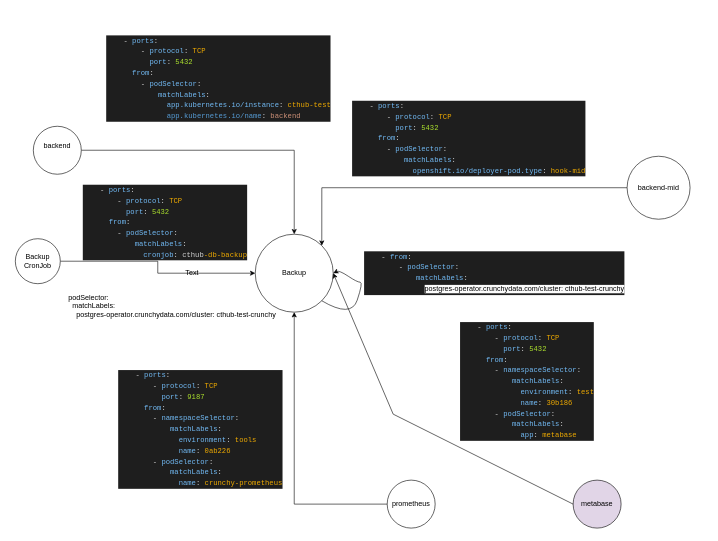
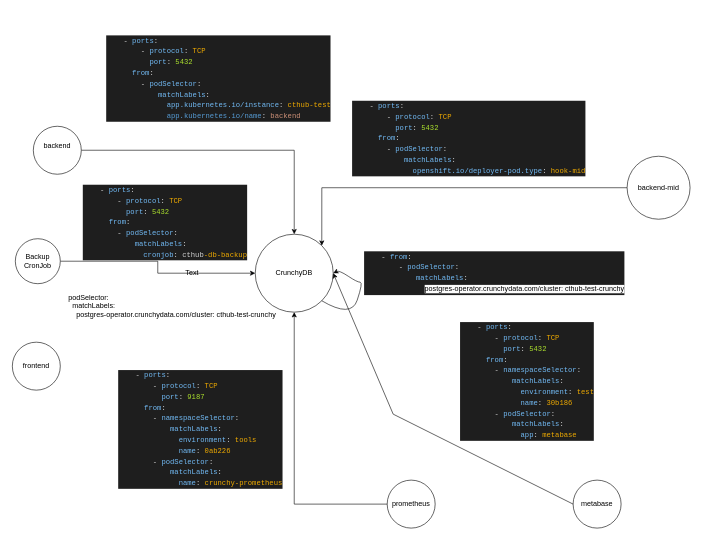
node "Backup": label "Backup" -> "CrunchyDB"
node "frontend": added
node "metabase": fillcolor #e1d5e7 -> #ffffff
